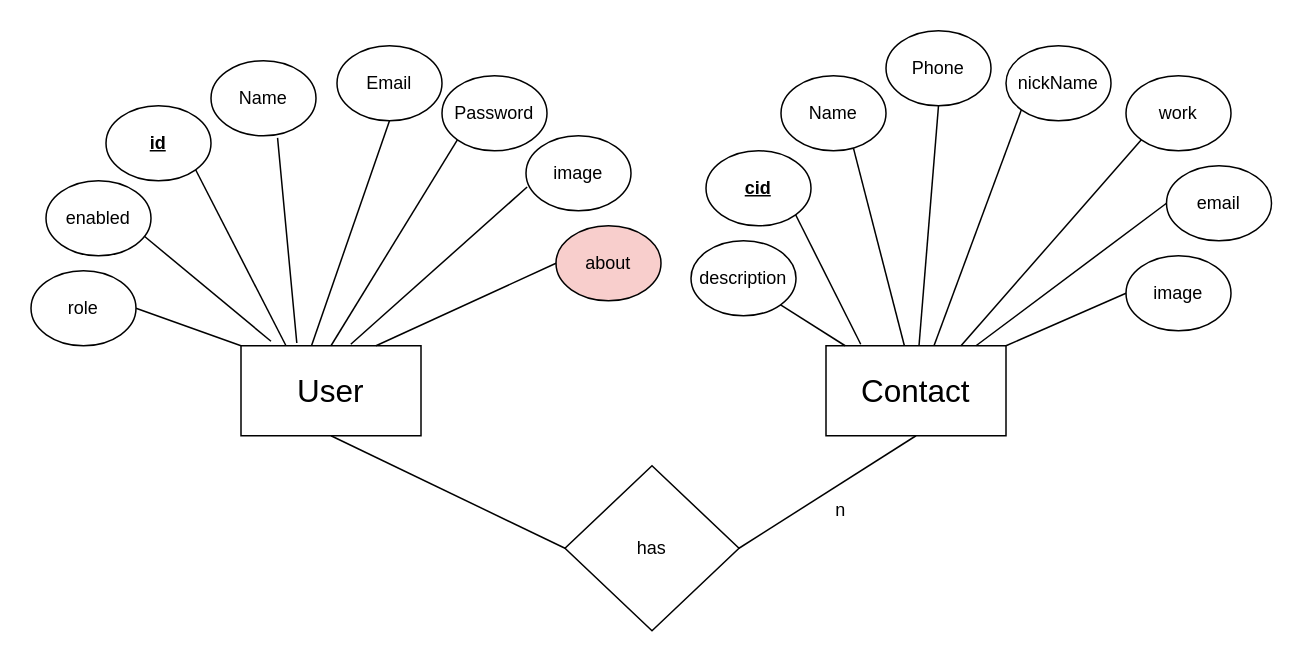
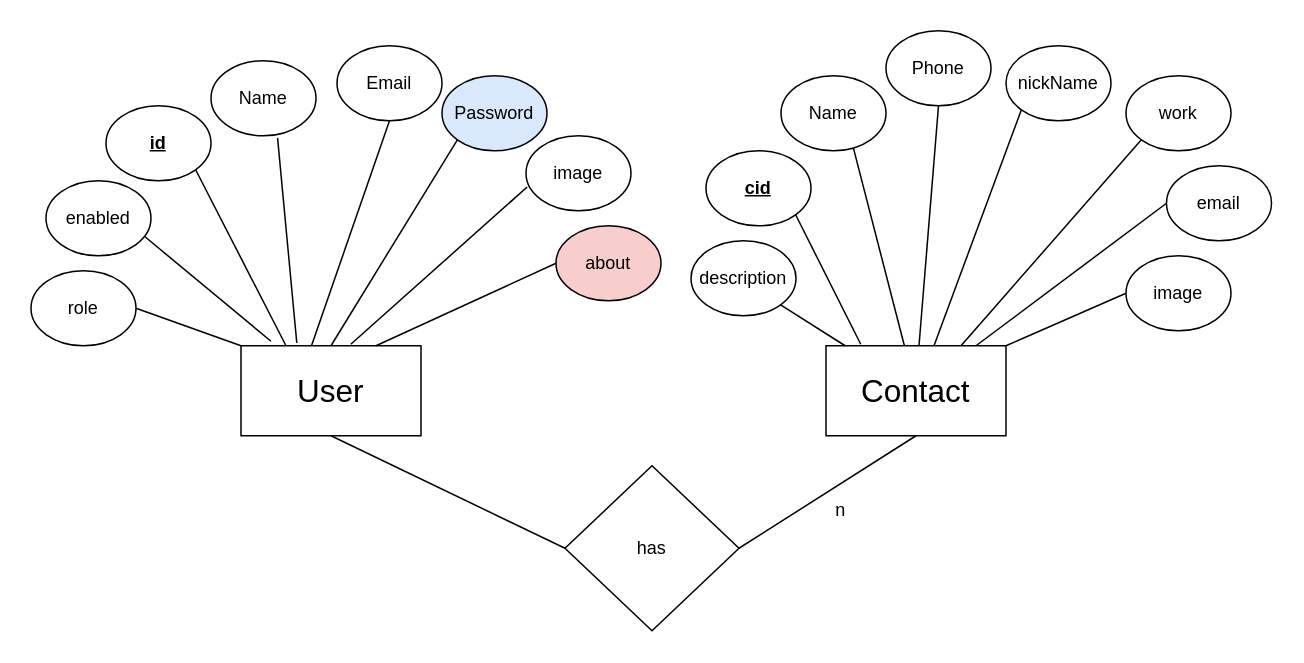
node "Password": fillcolor #ffffff -> #dae8fc
